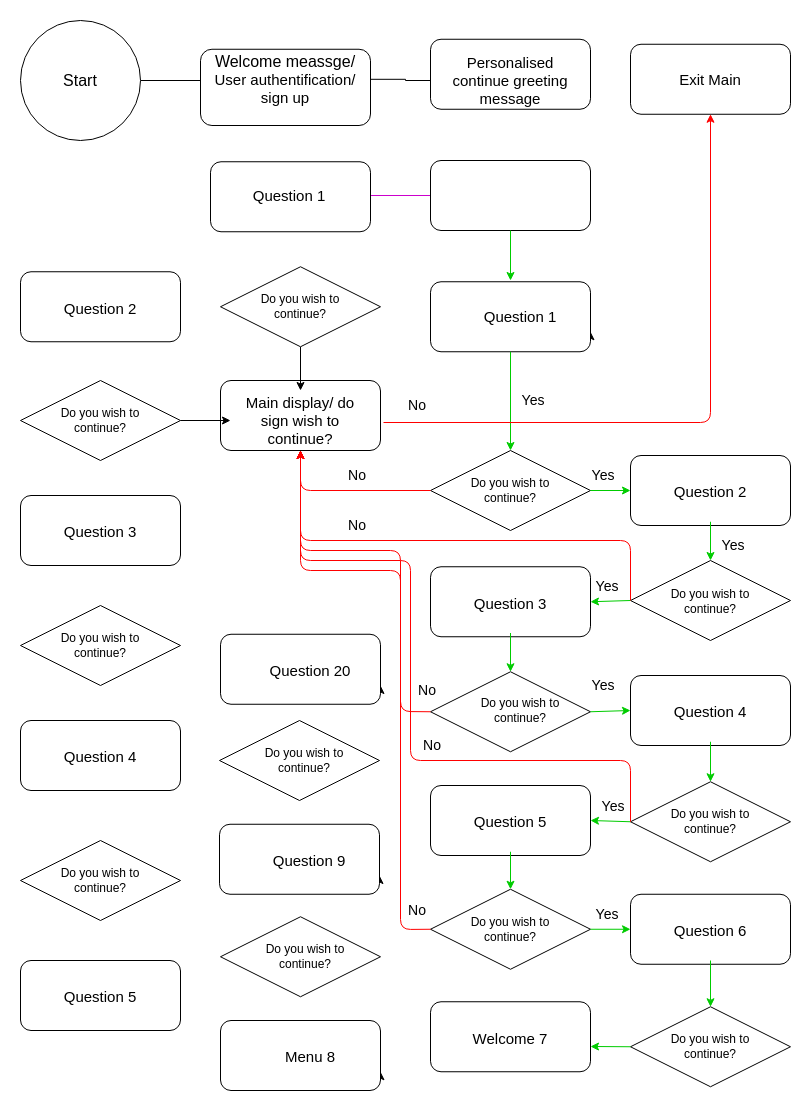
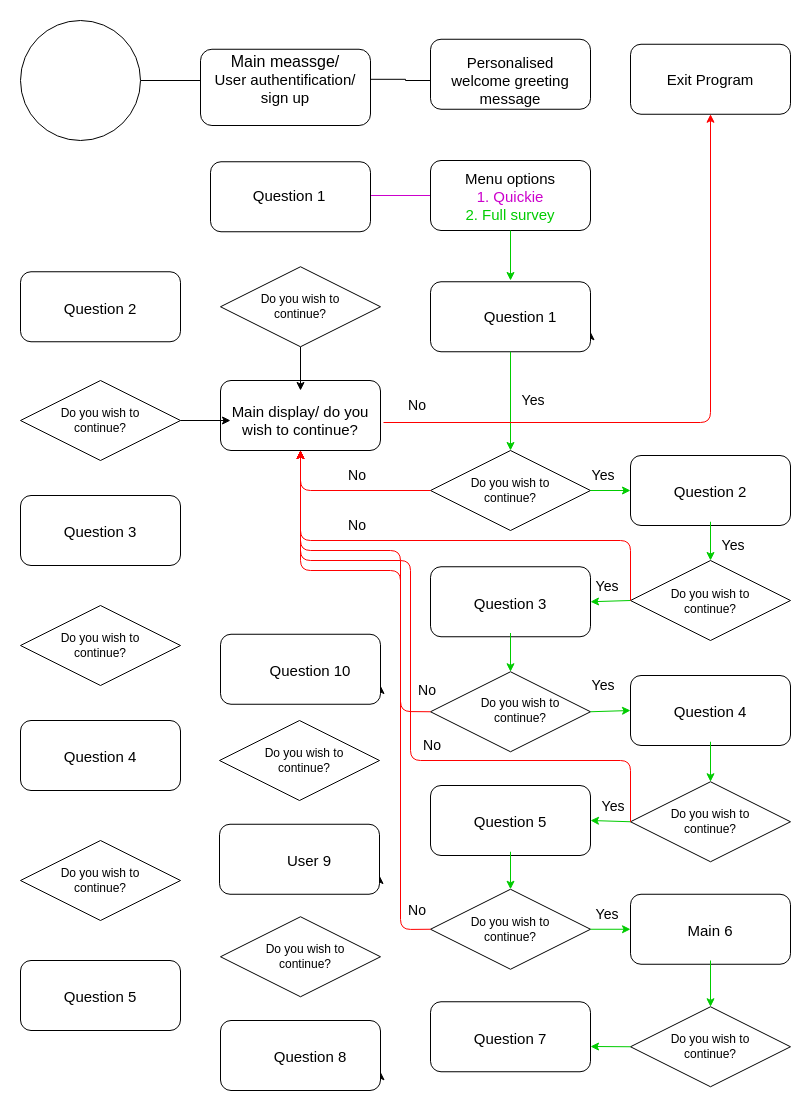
node "Welcome meassge/ User authentification/ sign up": label "Welcome meassge/ User authentification/ sign up" -> "Main meassge/ User authentification/ sign up"
node "Exit Main": label "Exit Main" -> "Exit Program"
node "Start": removed
node "Personalised continue greeting message": label "Personalised continue greeting message" -> "Personalised welcome greeting message"
node "Menu options 1. Quickie 2. Full survey": added
node "Main display/ do sign wish to continue?": label "Main display/ do sign wish to continue?" -> "Main display/ do you wish to continue?"
node "Question 20": label "Question 20" -> "Question 10"
node "Question 9": label "Question 9" -> "User 9"
node "Question 6": label "Question 6" -> "Main 6"
node "Welcome 7": label "Welcome 7" -> "Question 7"
node "Menu 8": label "Menu 8" -> "Question 8"
